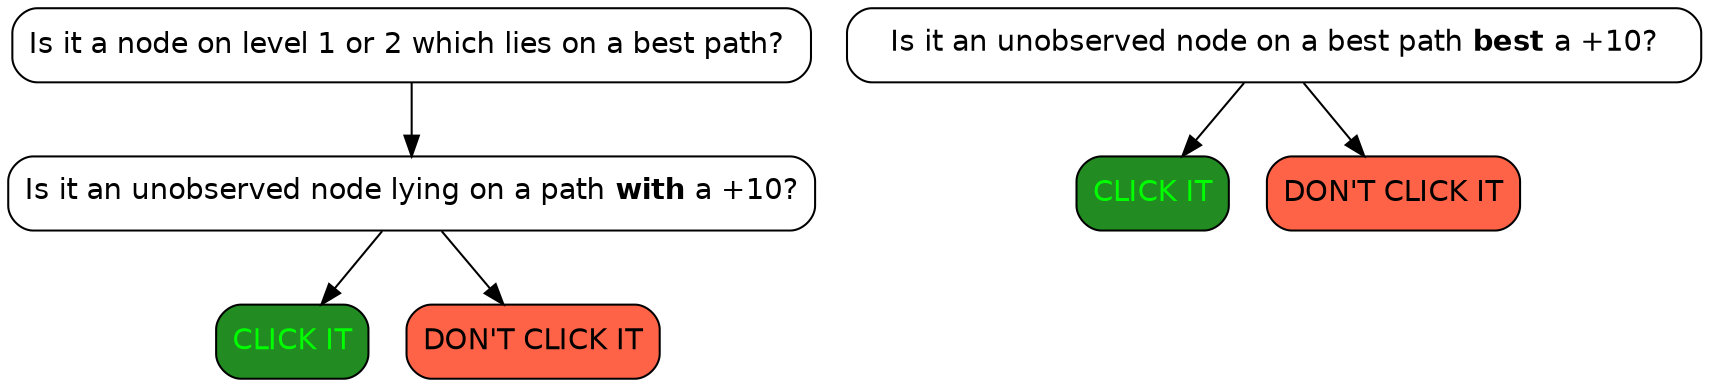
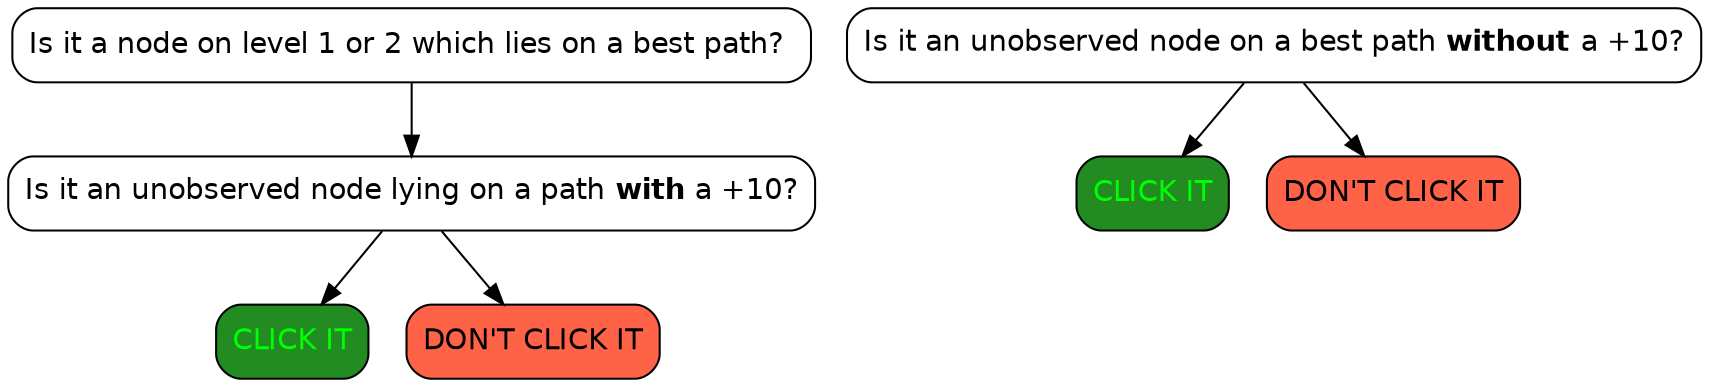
node "Is it an unobserved node on a best path": text "best" -> "without"
